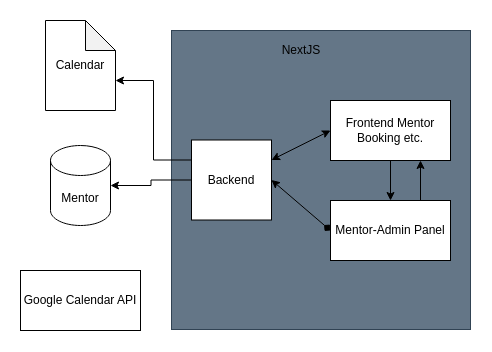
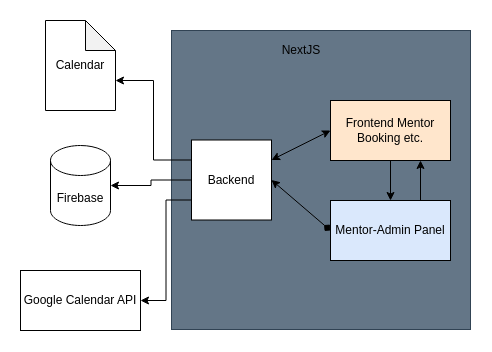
node "Frontend Mentor Booking etc.": fillcolor #ffffff -> #ffe6cc
node "Mentor": label "Mentor" -> "Firebase"
node "Mentor-Admin Panel": fillcolor #ffffff -> #dae8fc
edge "Backend" -> "Google Calendar API": added
